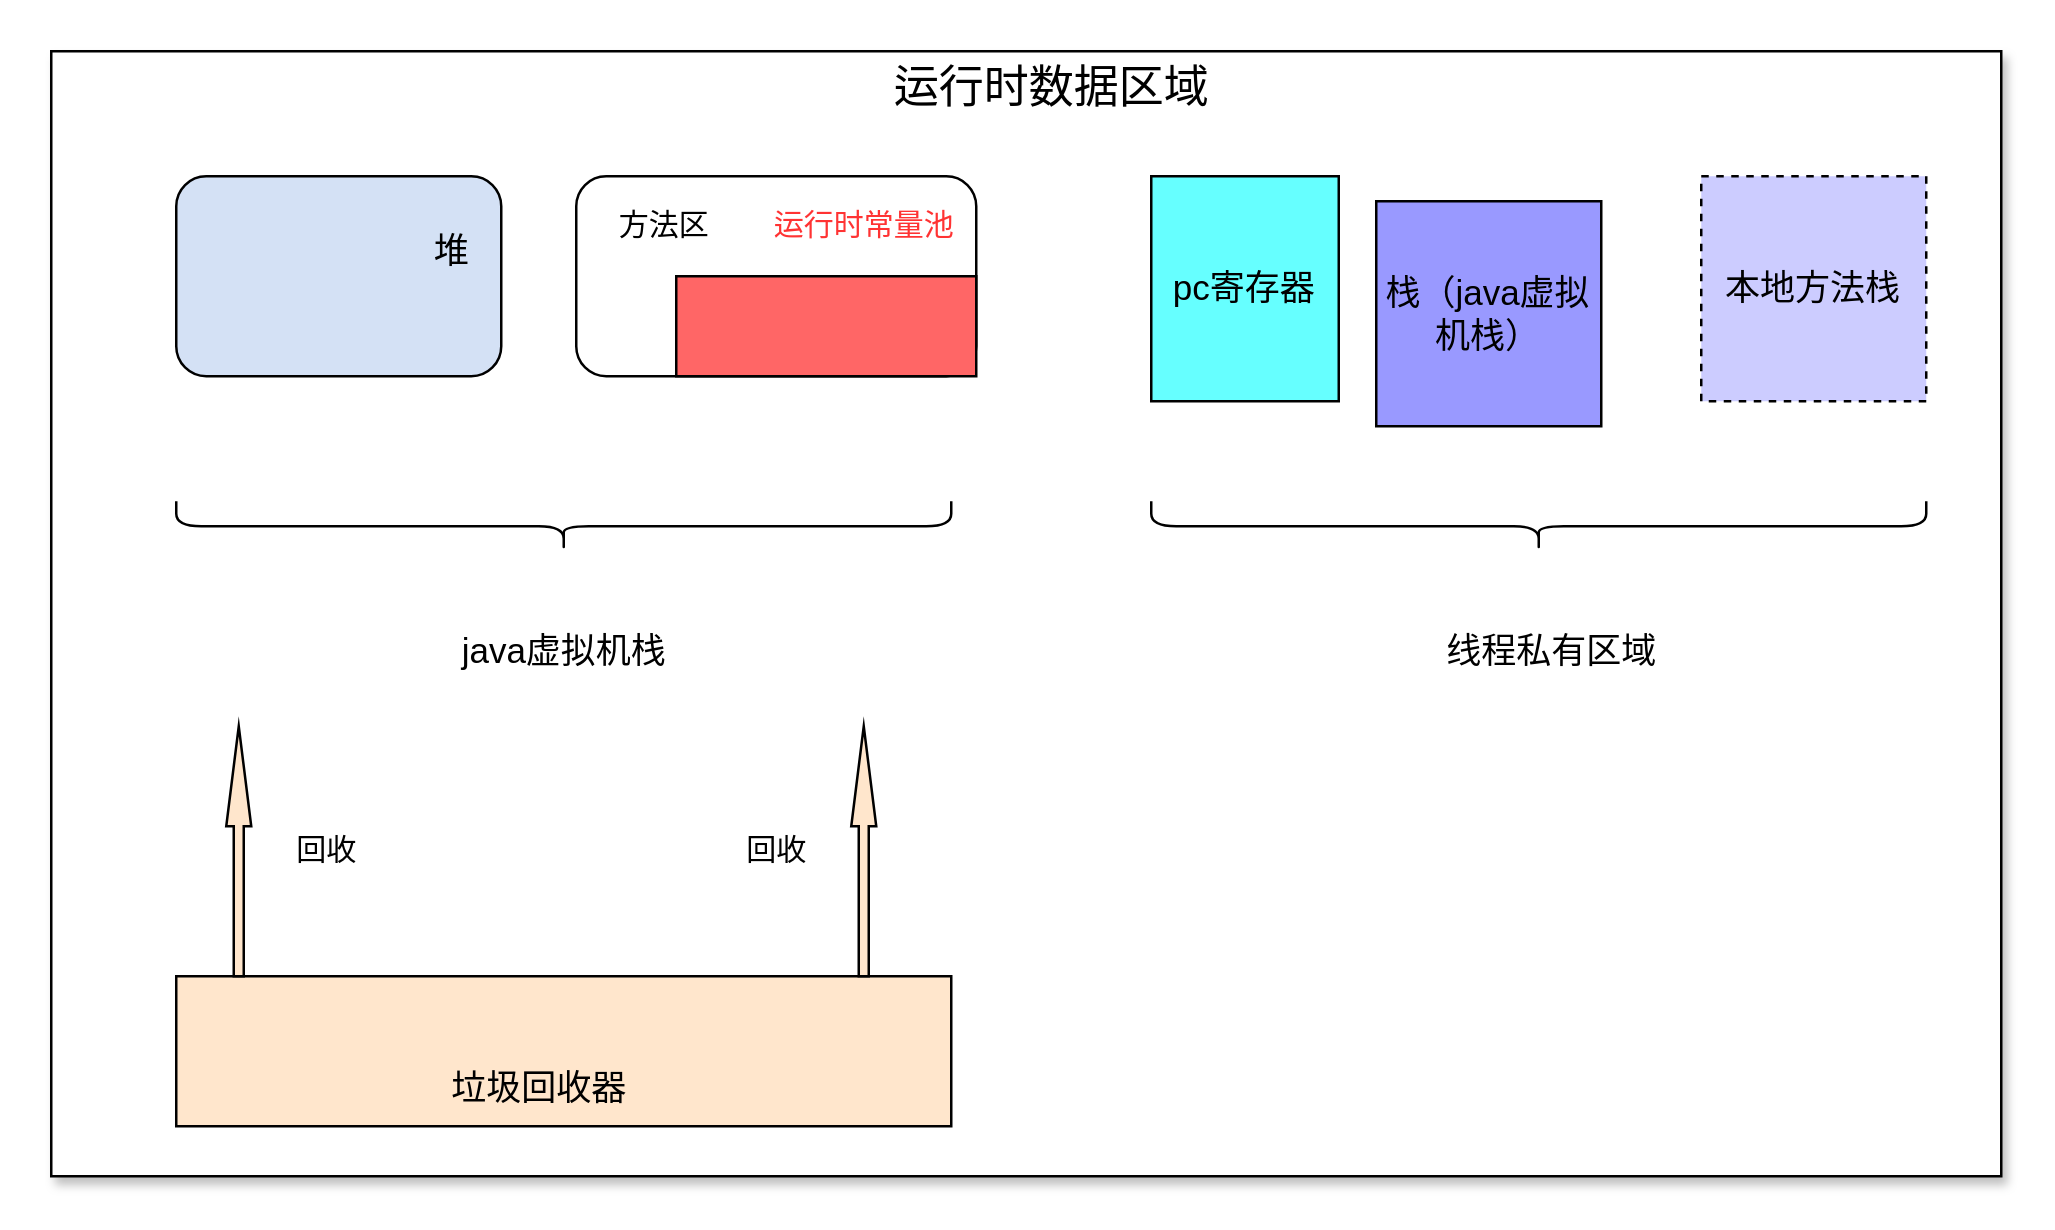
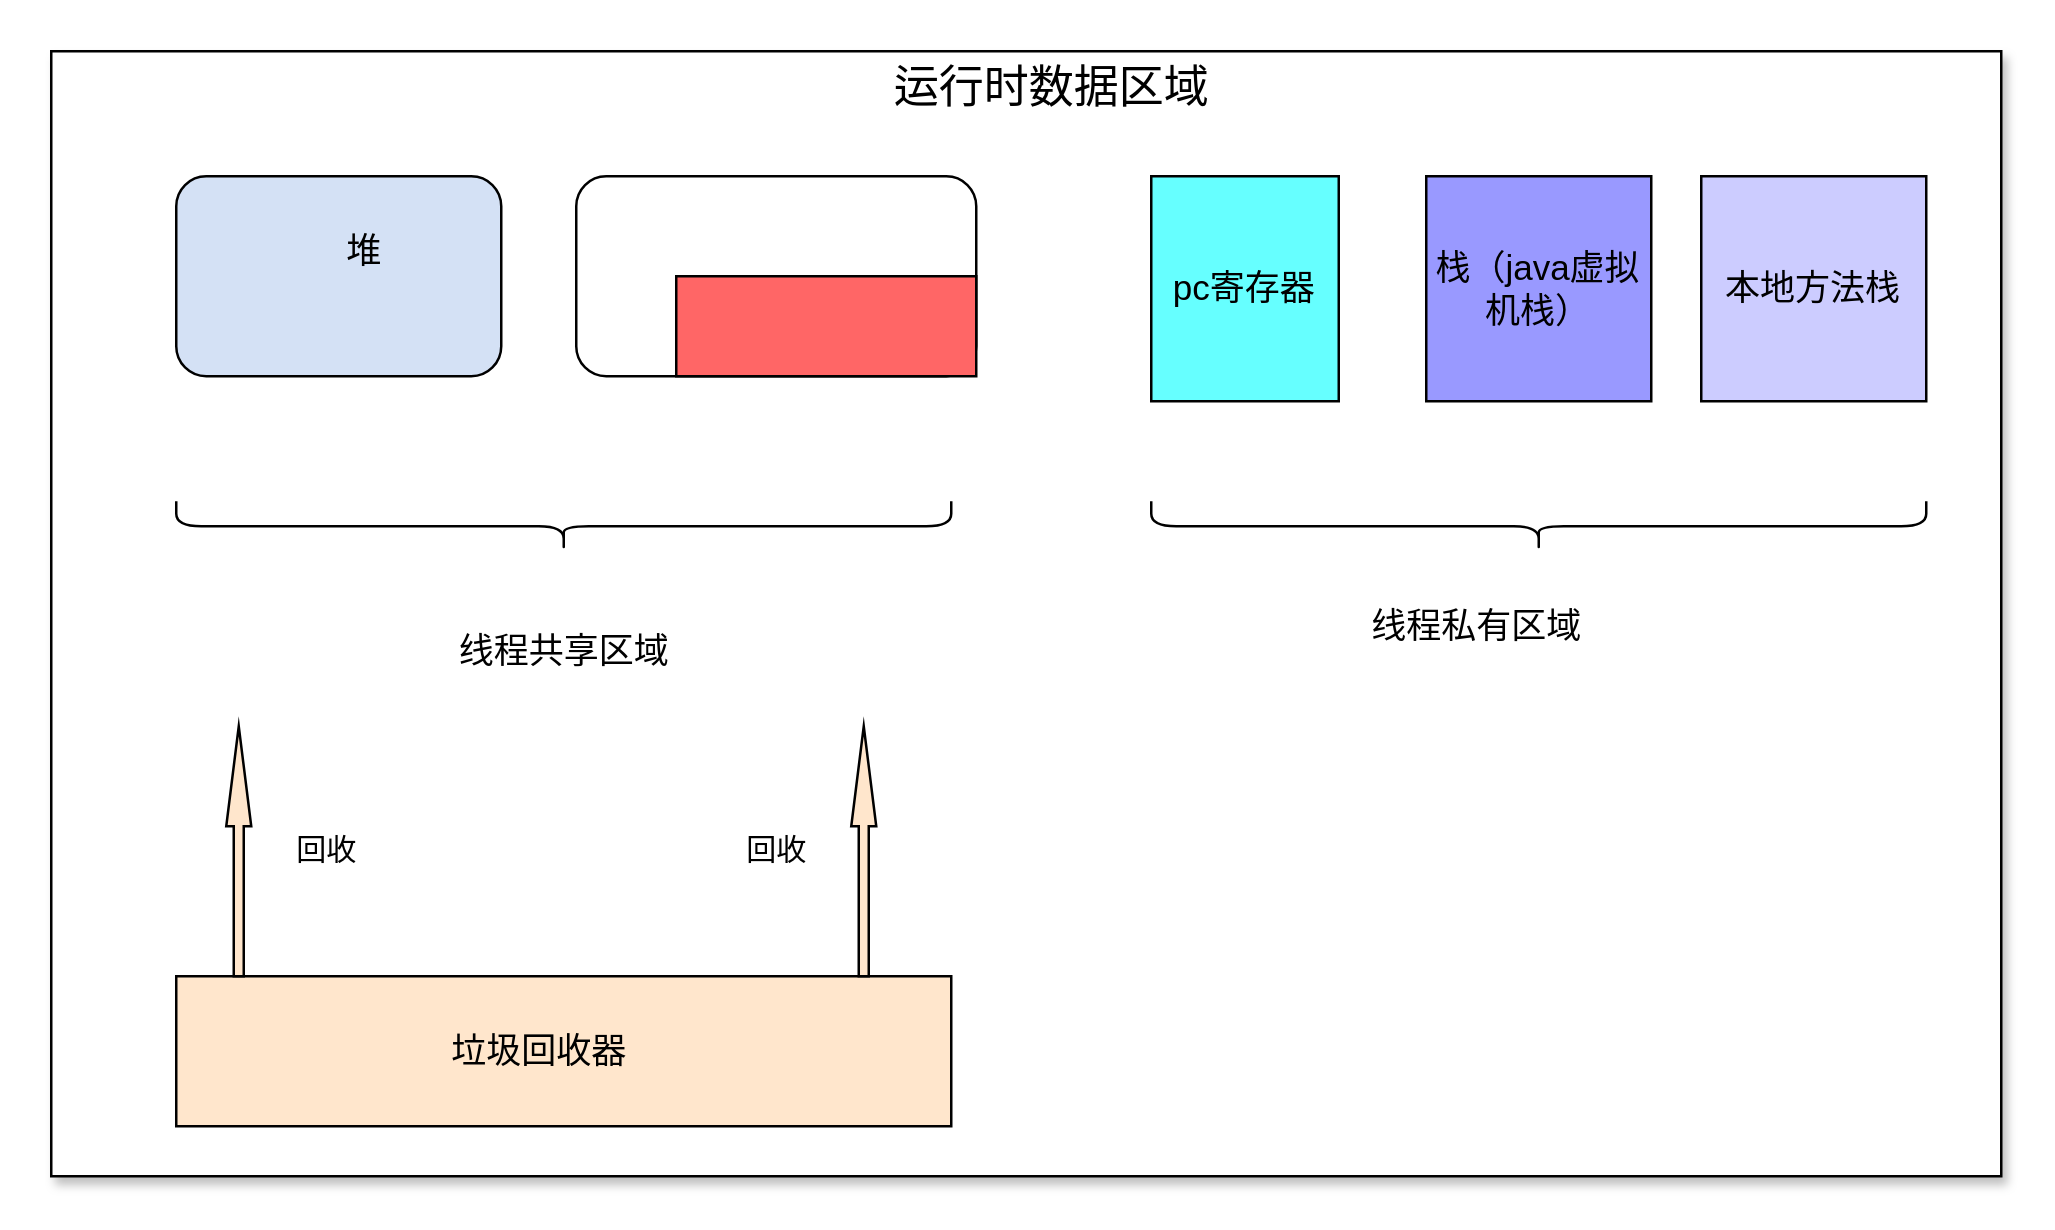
node "方法区": removed
node "运行时常量池": removed
node "堆": moved (451, 251) -> (364, 251)
node "本地方法栈": style dashed -> solid
node "栈（java虚拟机栈）": moved (1489, 314) -> (1539, 289)
node "java虚拟机栈": label "java虚拟机栈" -> "线程共享区域"
node "线程私有区域": moved (1551, 651) -> (1476, 626)
node "垃圾回收器": moved (539, 1089) -> (539, 1051)
